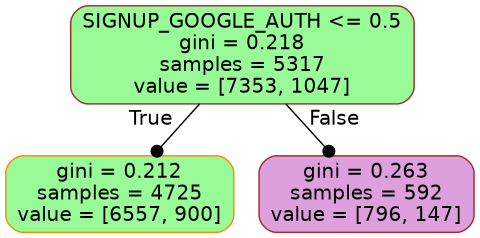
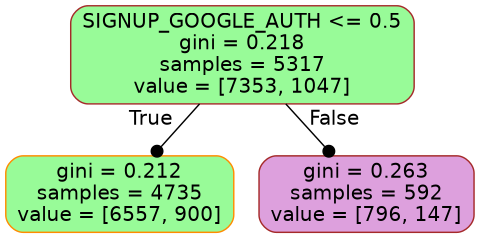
node "gini = 0.212 samples = 4725 value = [6557, 900]": label "gini = 0.212 samples = 4725 value = [6557, 900]" -> "gini = 0.212 samples = 4735 value = [6557, 900]"
